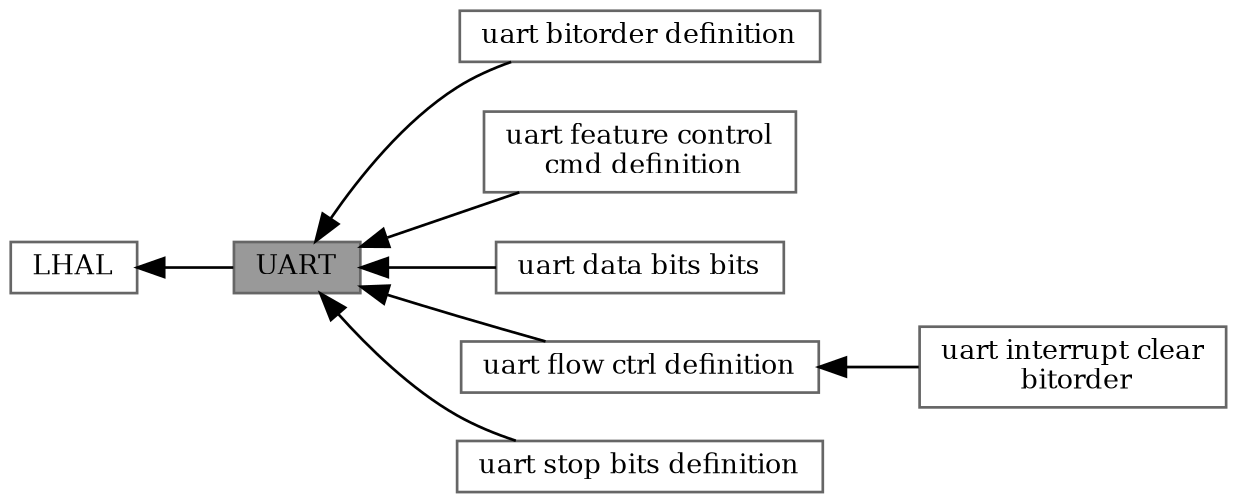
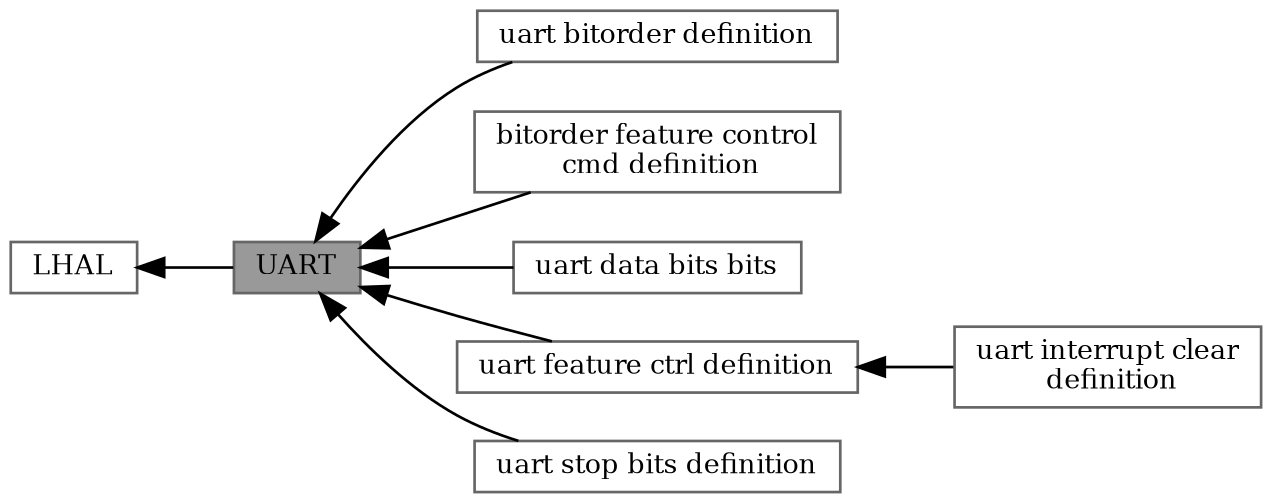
node "uart feature control cmd definition": label "uart feature control cmd definition" -> "bitorder feature control cmd definition"
node "uart flow ctrl definition": label "uart flow ctrl definition" -> "uart feature ctrl definition"
node "uart interrupt clear bitorder": label "uart interrupt clear bitorder" -> "uart interrupt clear definition"
